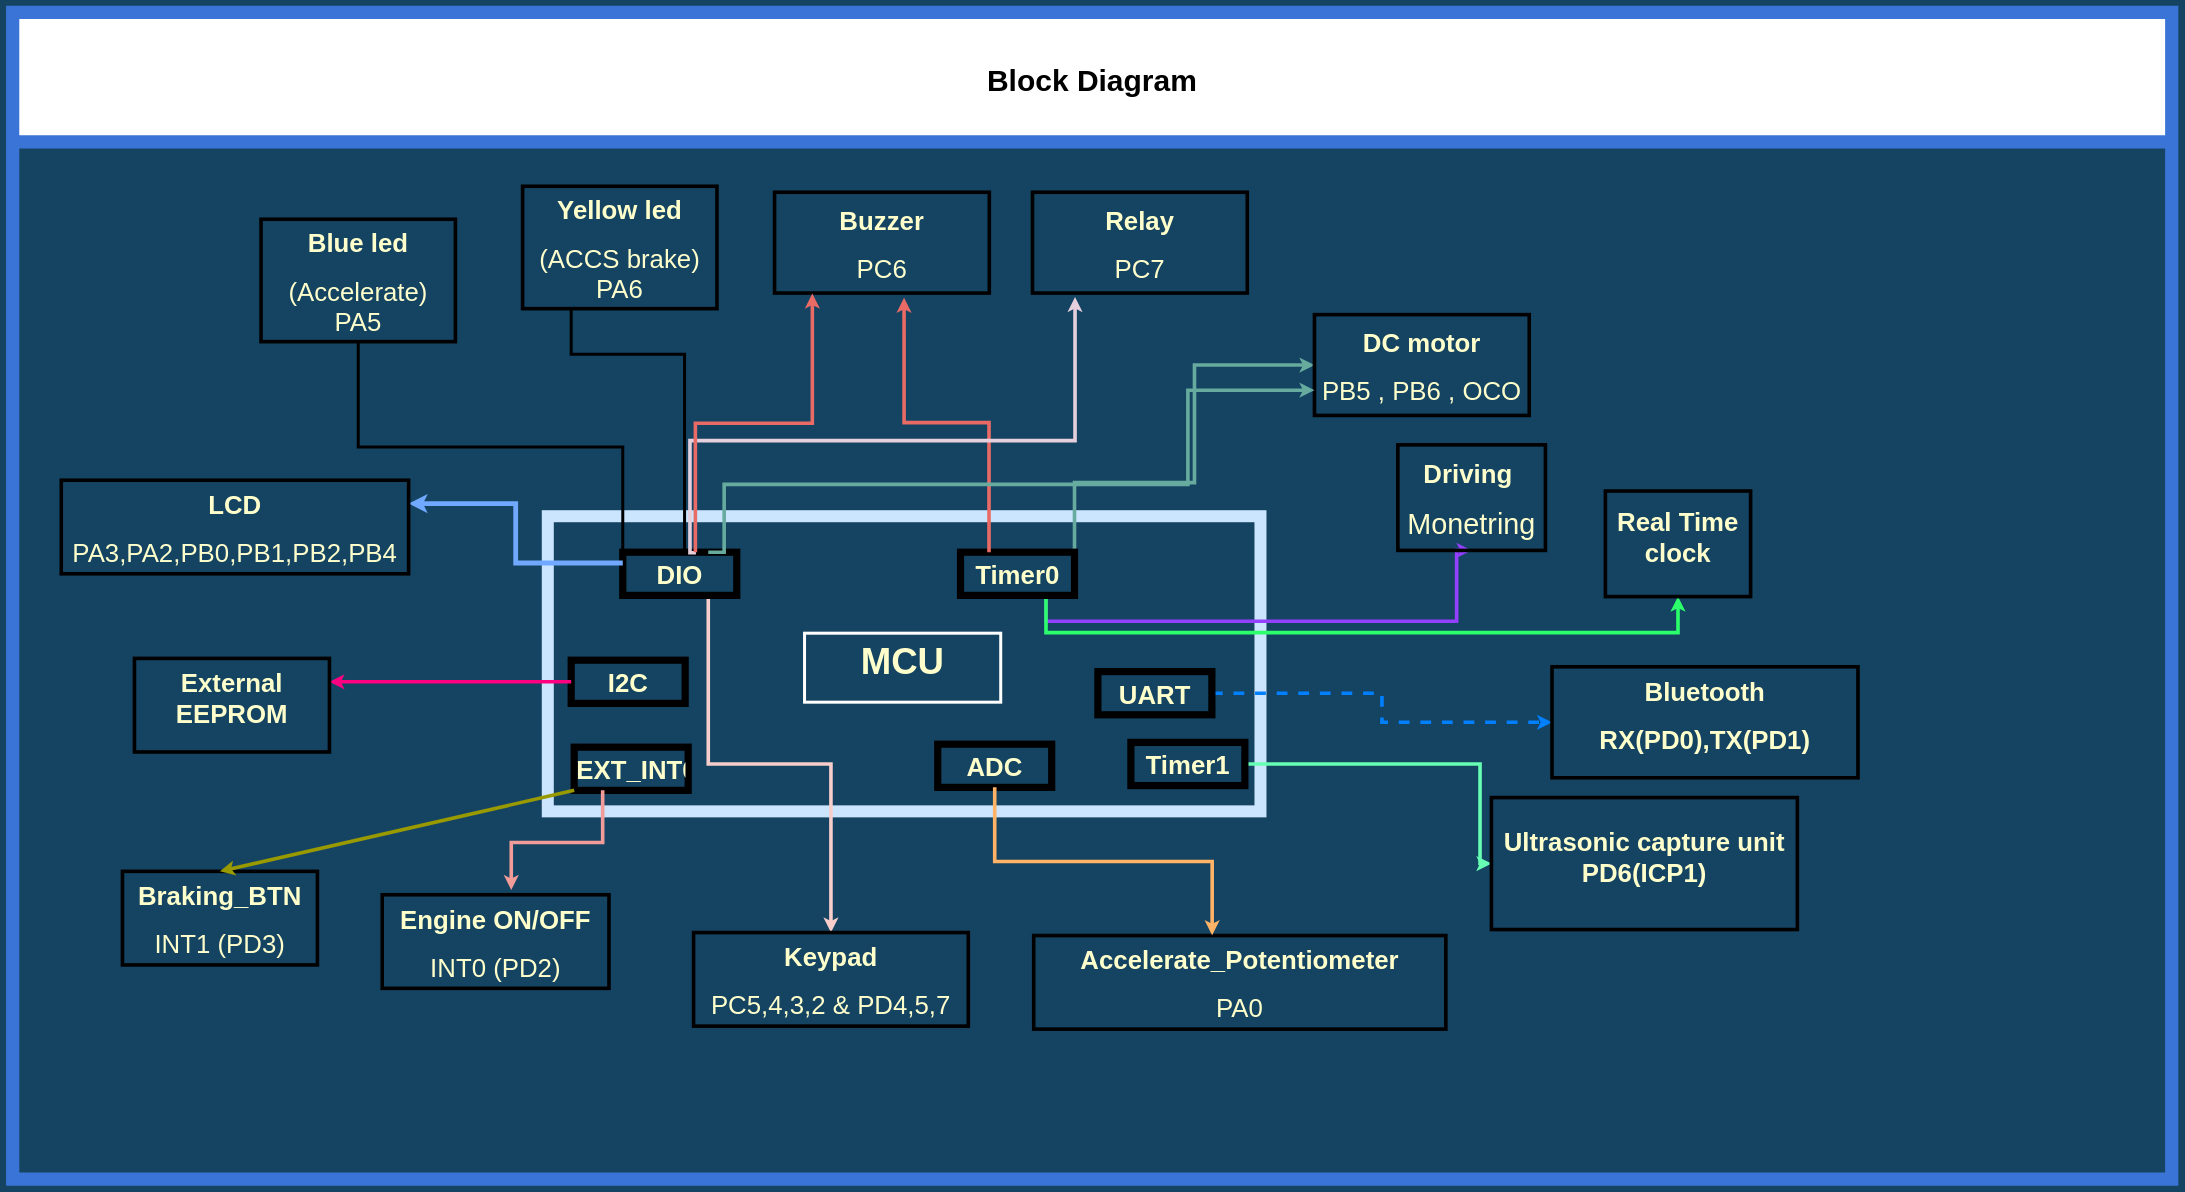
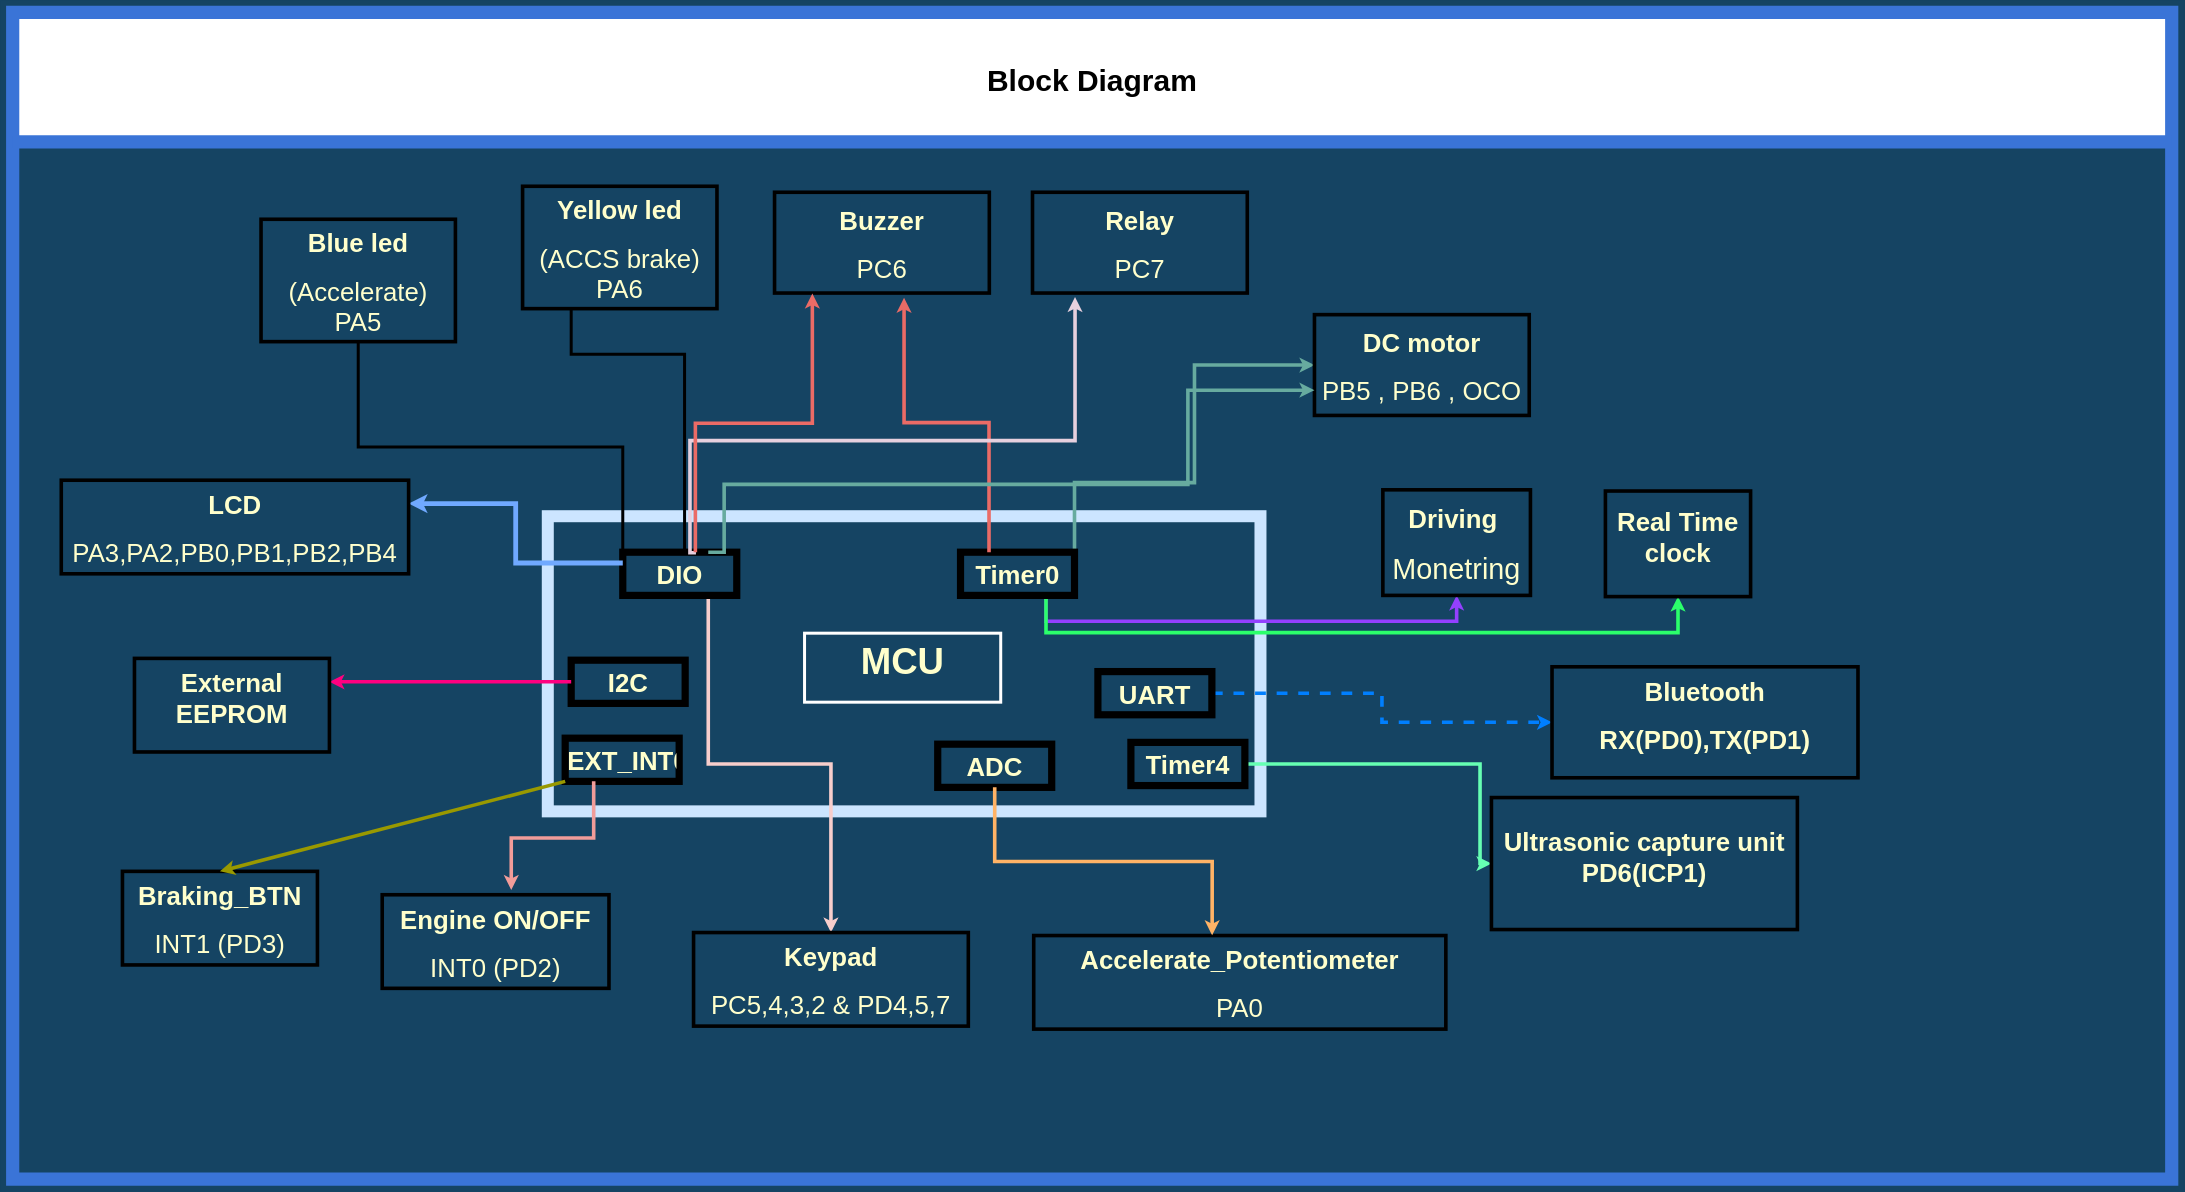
node "Driving Monetring": moved (1472, 498) -> (1457, 543)
node "Timer1": label "Timer1" -> "Timer4"
node "EXT_INT0": moved (631, 769) -> (622, 760)
